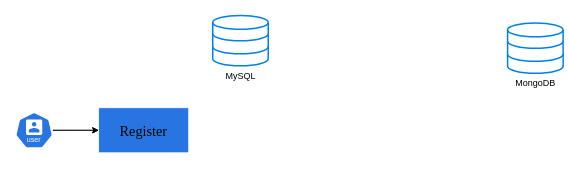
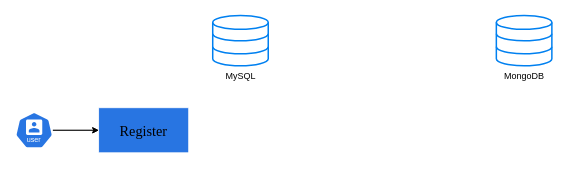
node "MongoDB": moved (535, 48) -> (524, 41)
